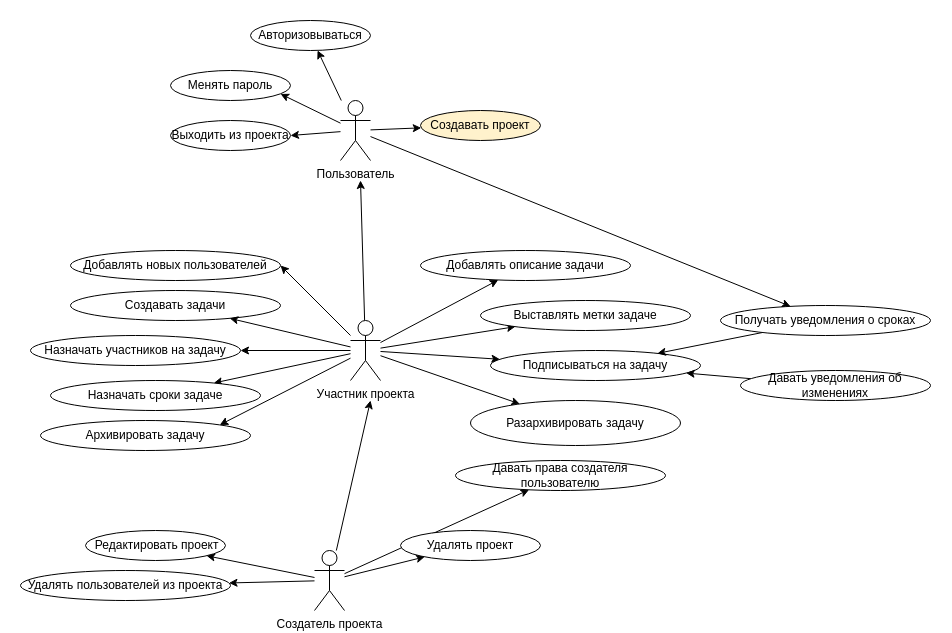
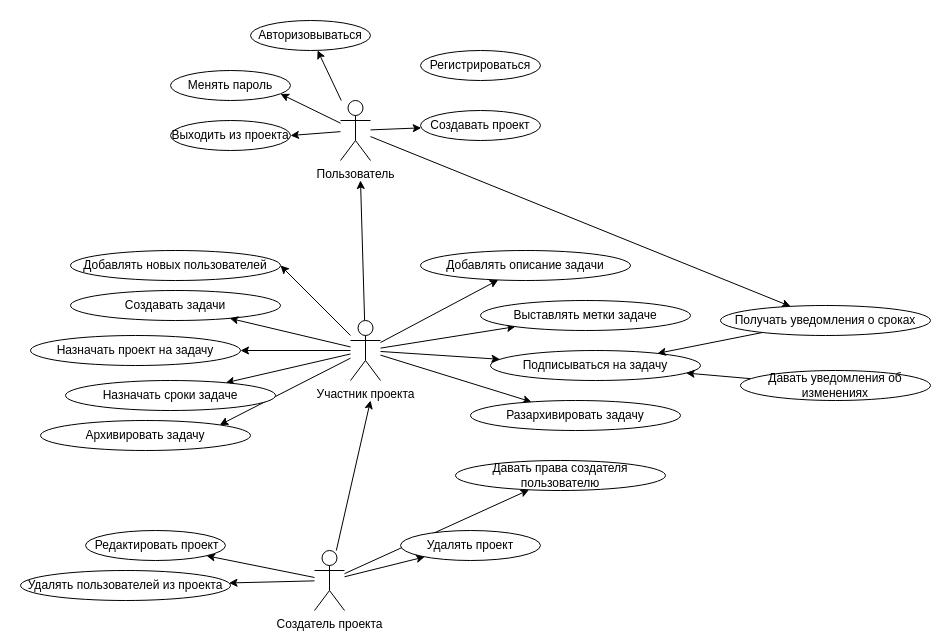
node "Регистрироваться": added
node "Создавать проект": fillcolor #fff2cc -> #ffffff
node "Назначать участников на задачу": label "Назначать участников на задачу" -> "Назначать проект на задачу"
node "Назначать сроки задаче": moved (156, 396) -> (171, 396)
node "Разархивировать задачу": size 210x45 -> 210x30
